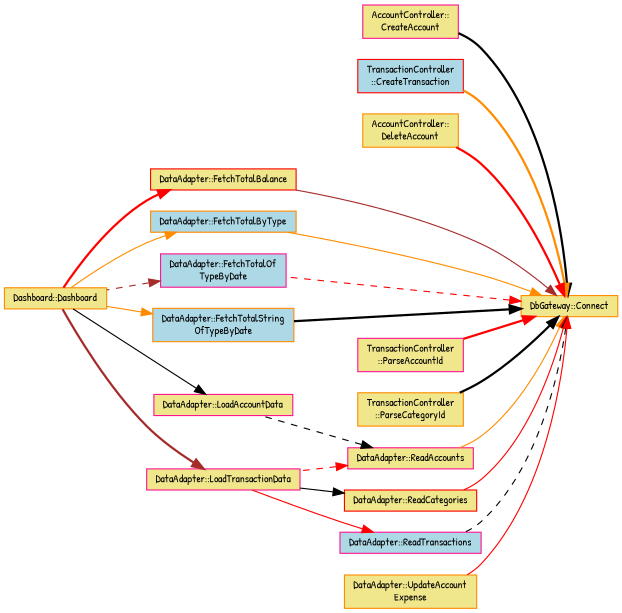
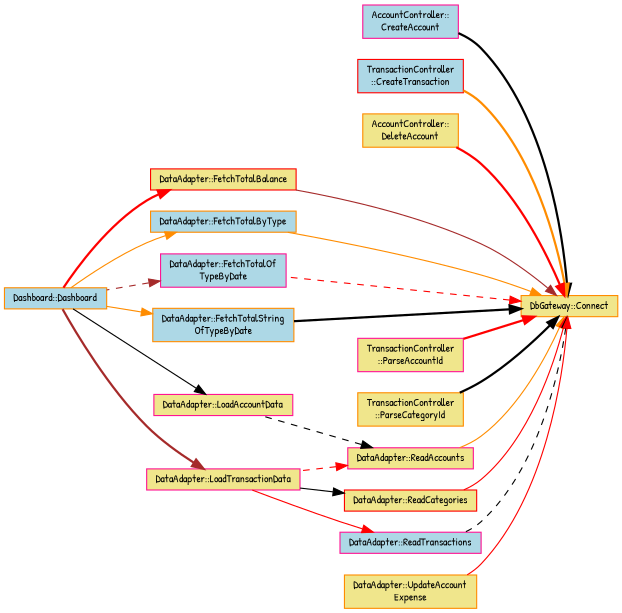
node "AccountController:: CreateAccount": fillcolor khaki -> lightblue
node "Dashboard::Dashboard": fillcolor khaki -> lightblue
